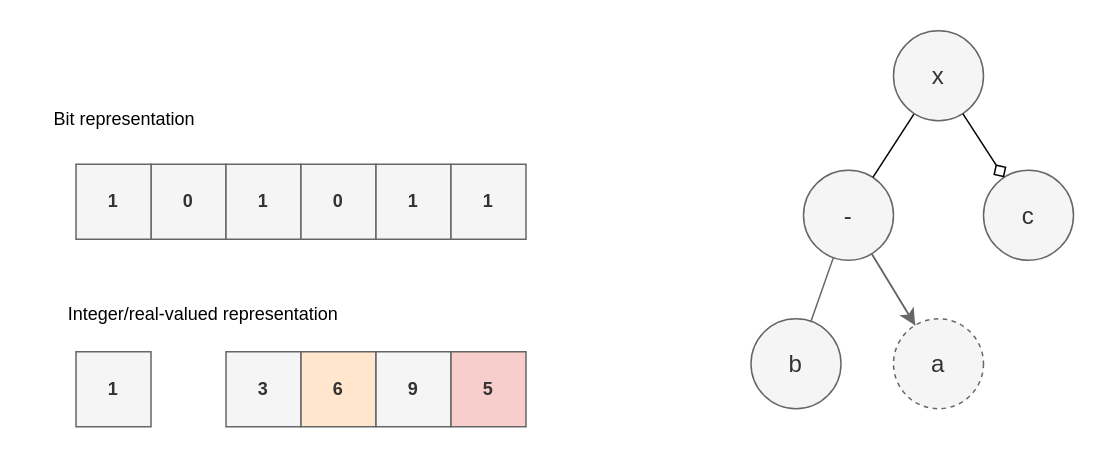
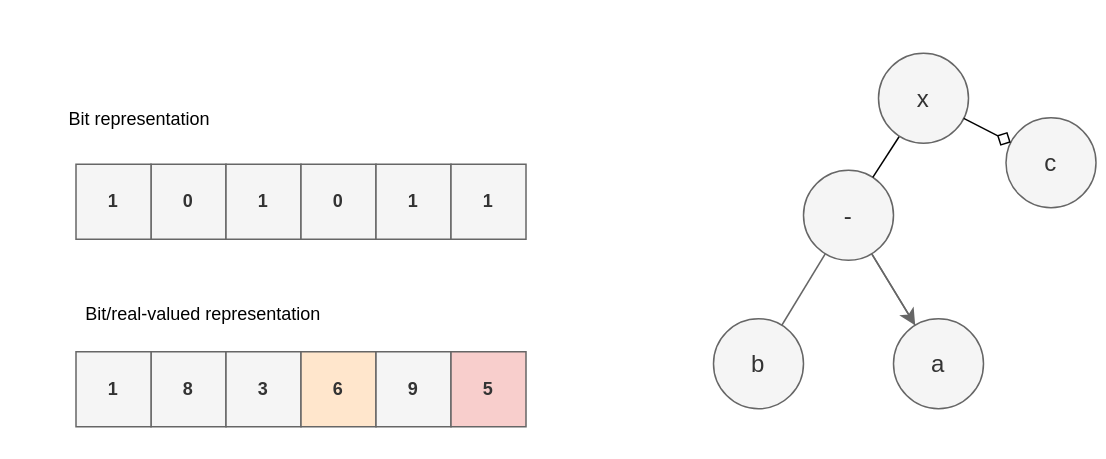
node "x": moved (938, 76) -> (923, 98)
node "Bit representation": moved (125, 119) -> (140, 119)
node "c": moved (1028, 215) -> (1051, 163)
node "Integer/real-valued representation": label "Integer/real-valued representation" -> "Bit/real-valued representation"
node "b": moved (796, 364) -> (758, 364)
node "a": style dashed -> solid
node "8": added
